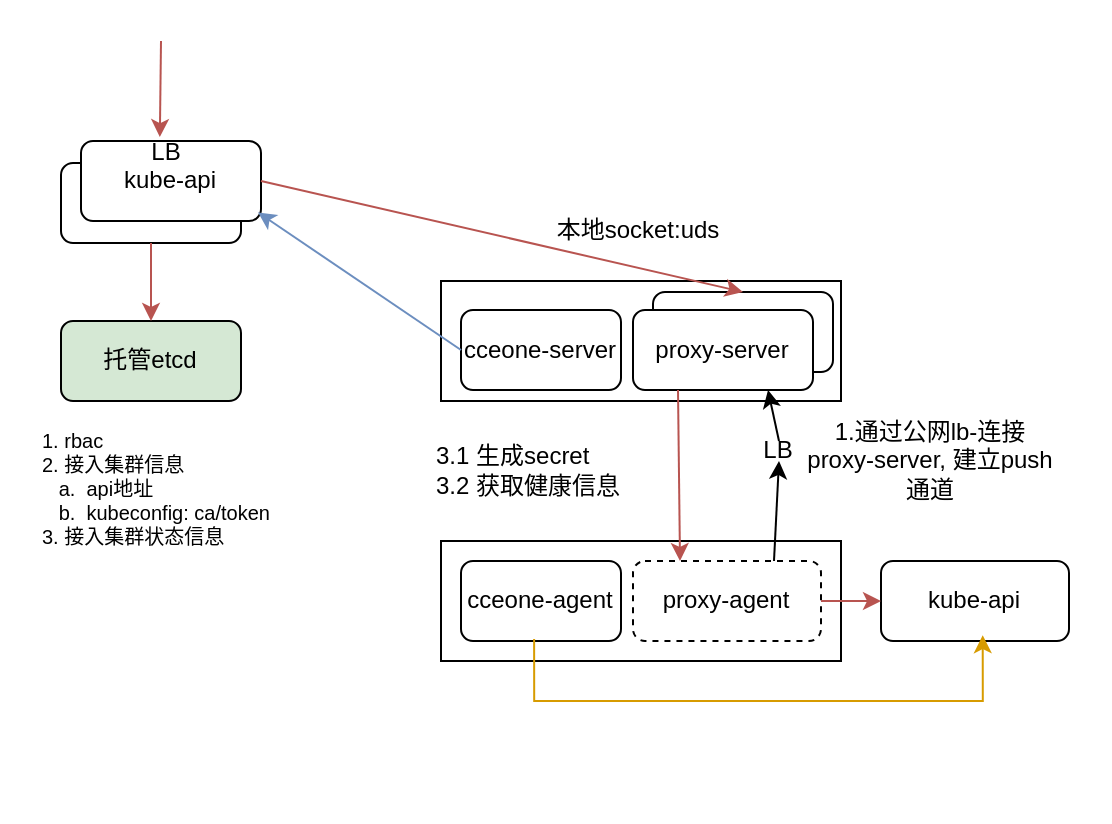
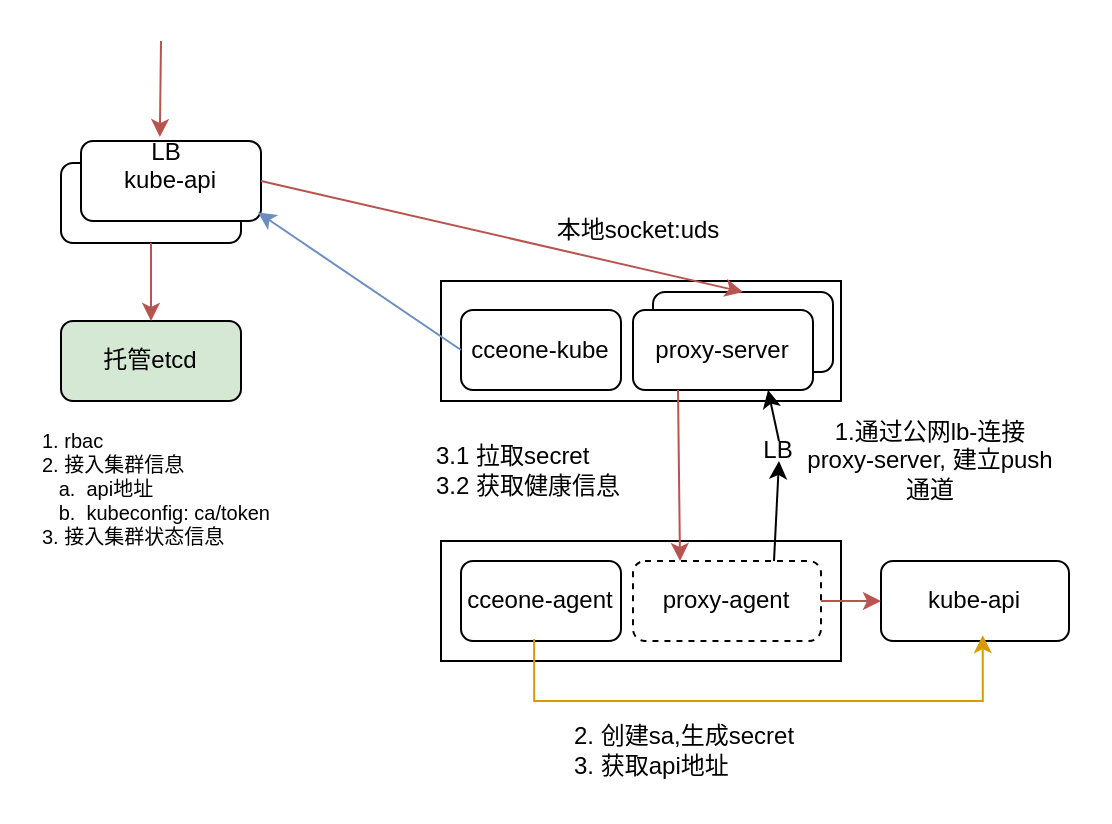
node "cceone-server": label "cceone-server" -> "cceone-kube"
node "3.1 生成secret 3.2 获取健康信息": label "3.1 生成secret 3.2 获取健康信息" -> "3.1 拉取secret 3.2 获取健康信息"
node "2. 创建sa,生成secret 3. 获取api地址": added
